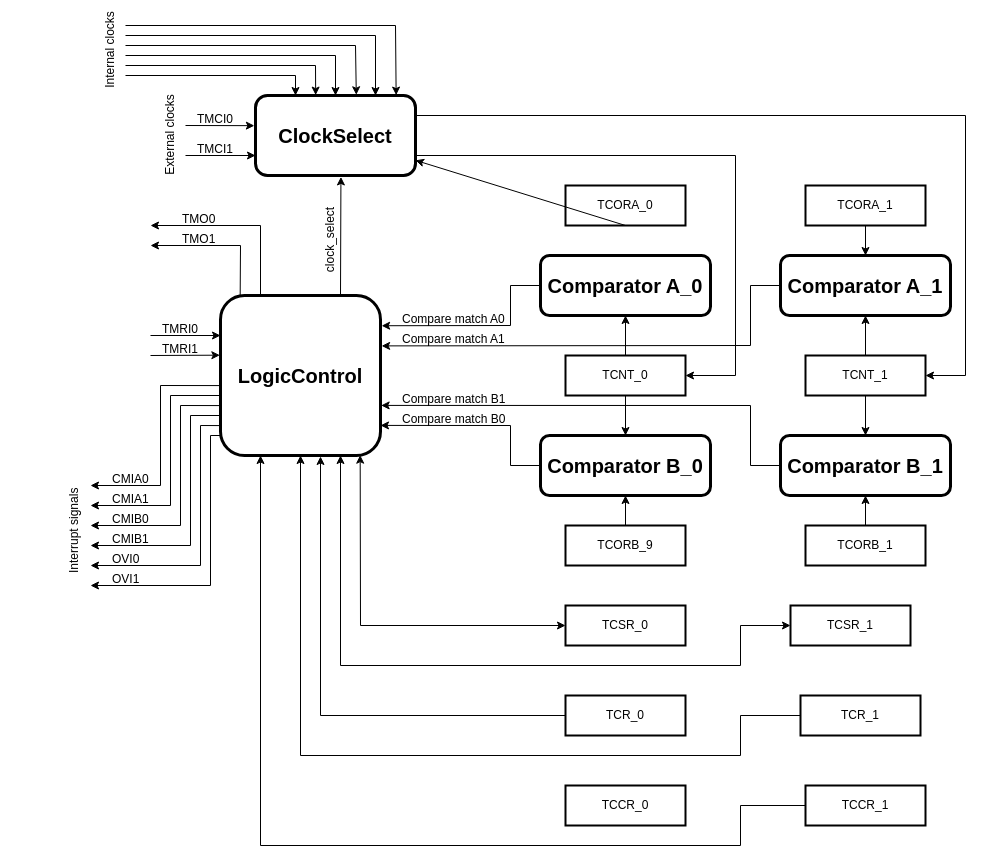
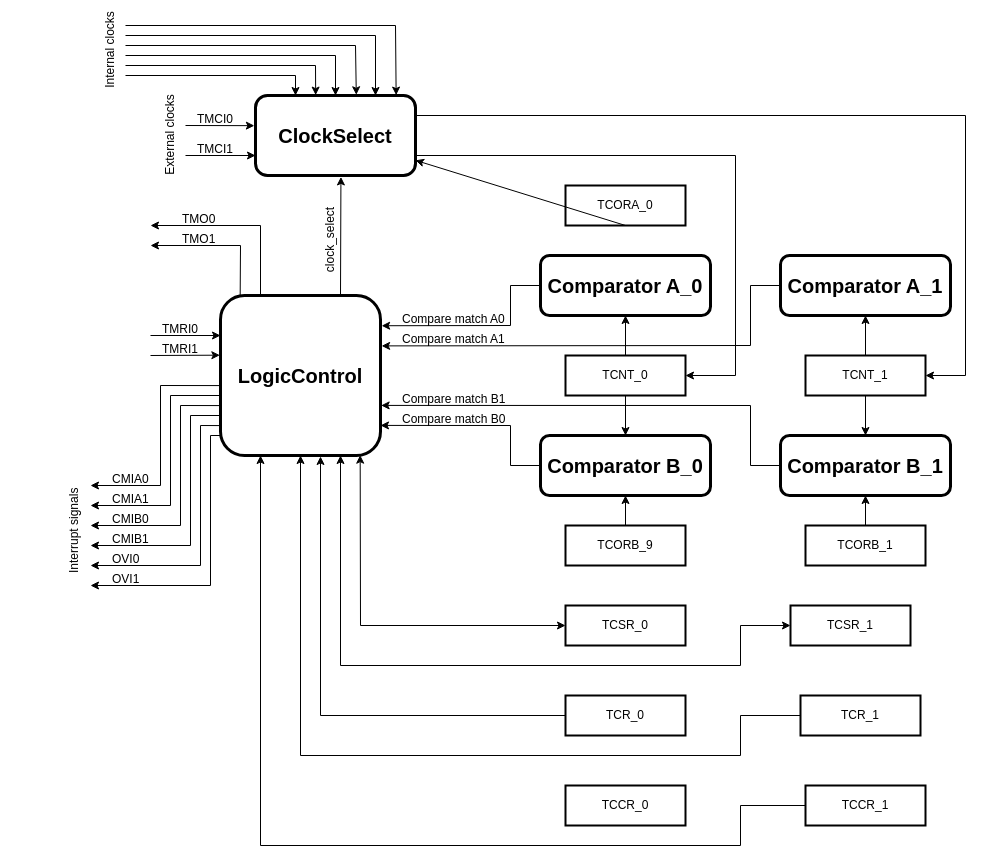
node "TCORA_1": removed
edge "TCORA_1" -> "Comparator A_1": removed
